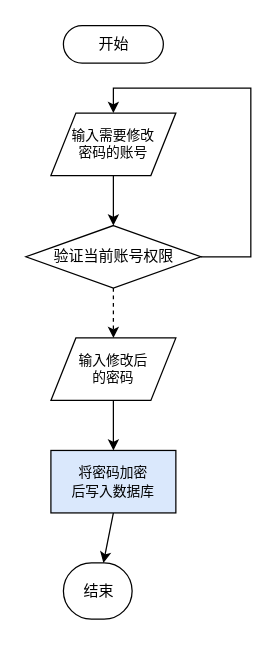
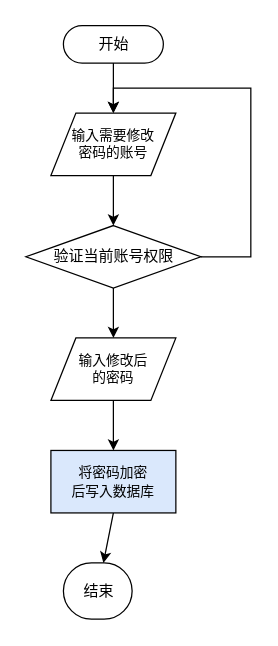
edge "开始" -> "输入需要修改 密码的账号": added
edge "验证当前账号权限" -> "输入修改后 的密码": style dashed -> solid
